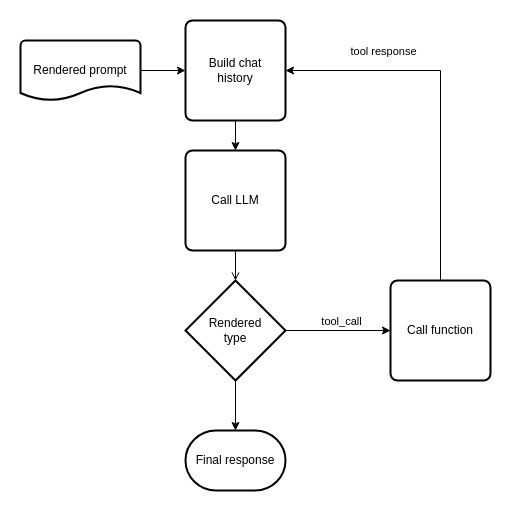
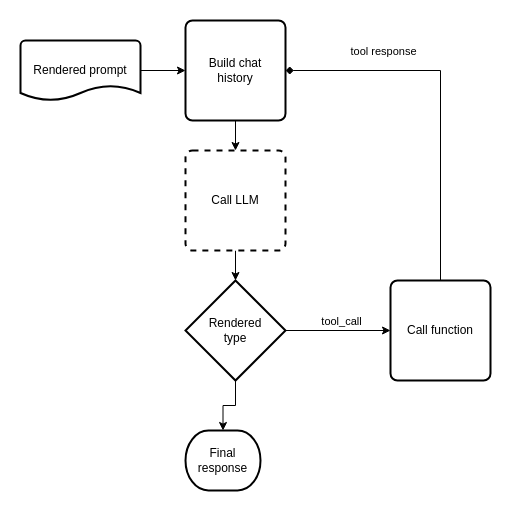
edge "Call function" -> "Build chat history": arrowhead classic -> diamond
node "Call LLM": style solid -> dashed
edge "Call LLM" -> "Rendered type": arrowhead open -> classic
node "Final response": size 100x60 -> 75x60
